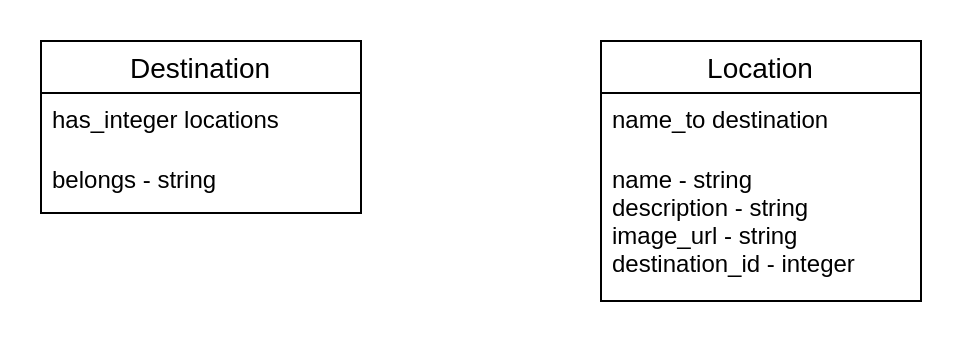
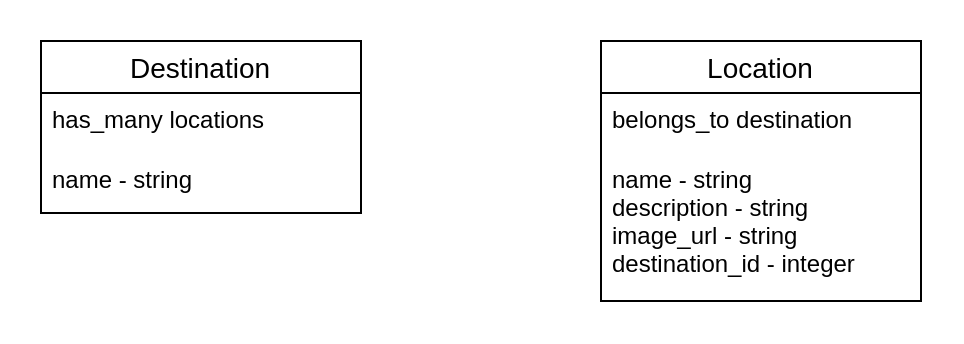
node "has_integer locations": label "has_integer locations" -> "has_many locations"
node "name_to destination": label "name_to destination" -> "belongs_to destination"
node "belongs - string": label "belongs - string" -> "name - string"
